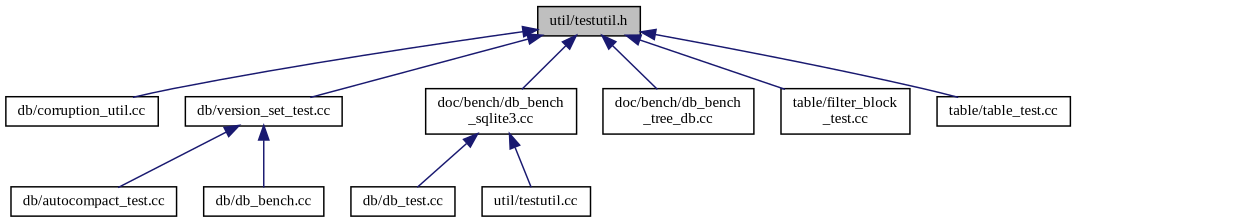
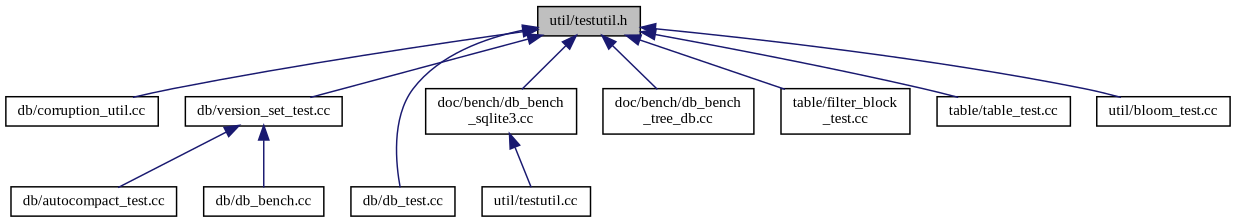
node "util/bloom_test.cc": added
edge "db/db_test.cc" -> "doc/bench/db_bench _sqlite3.cc": now "db/db_test.cc" -> "util/testutil.h"
